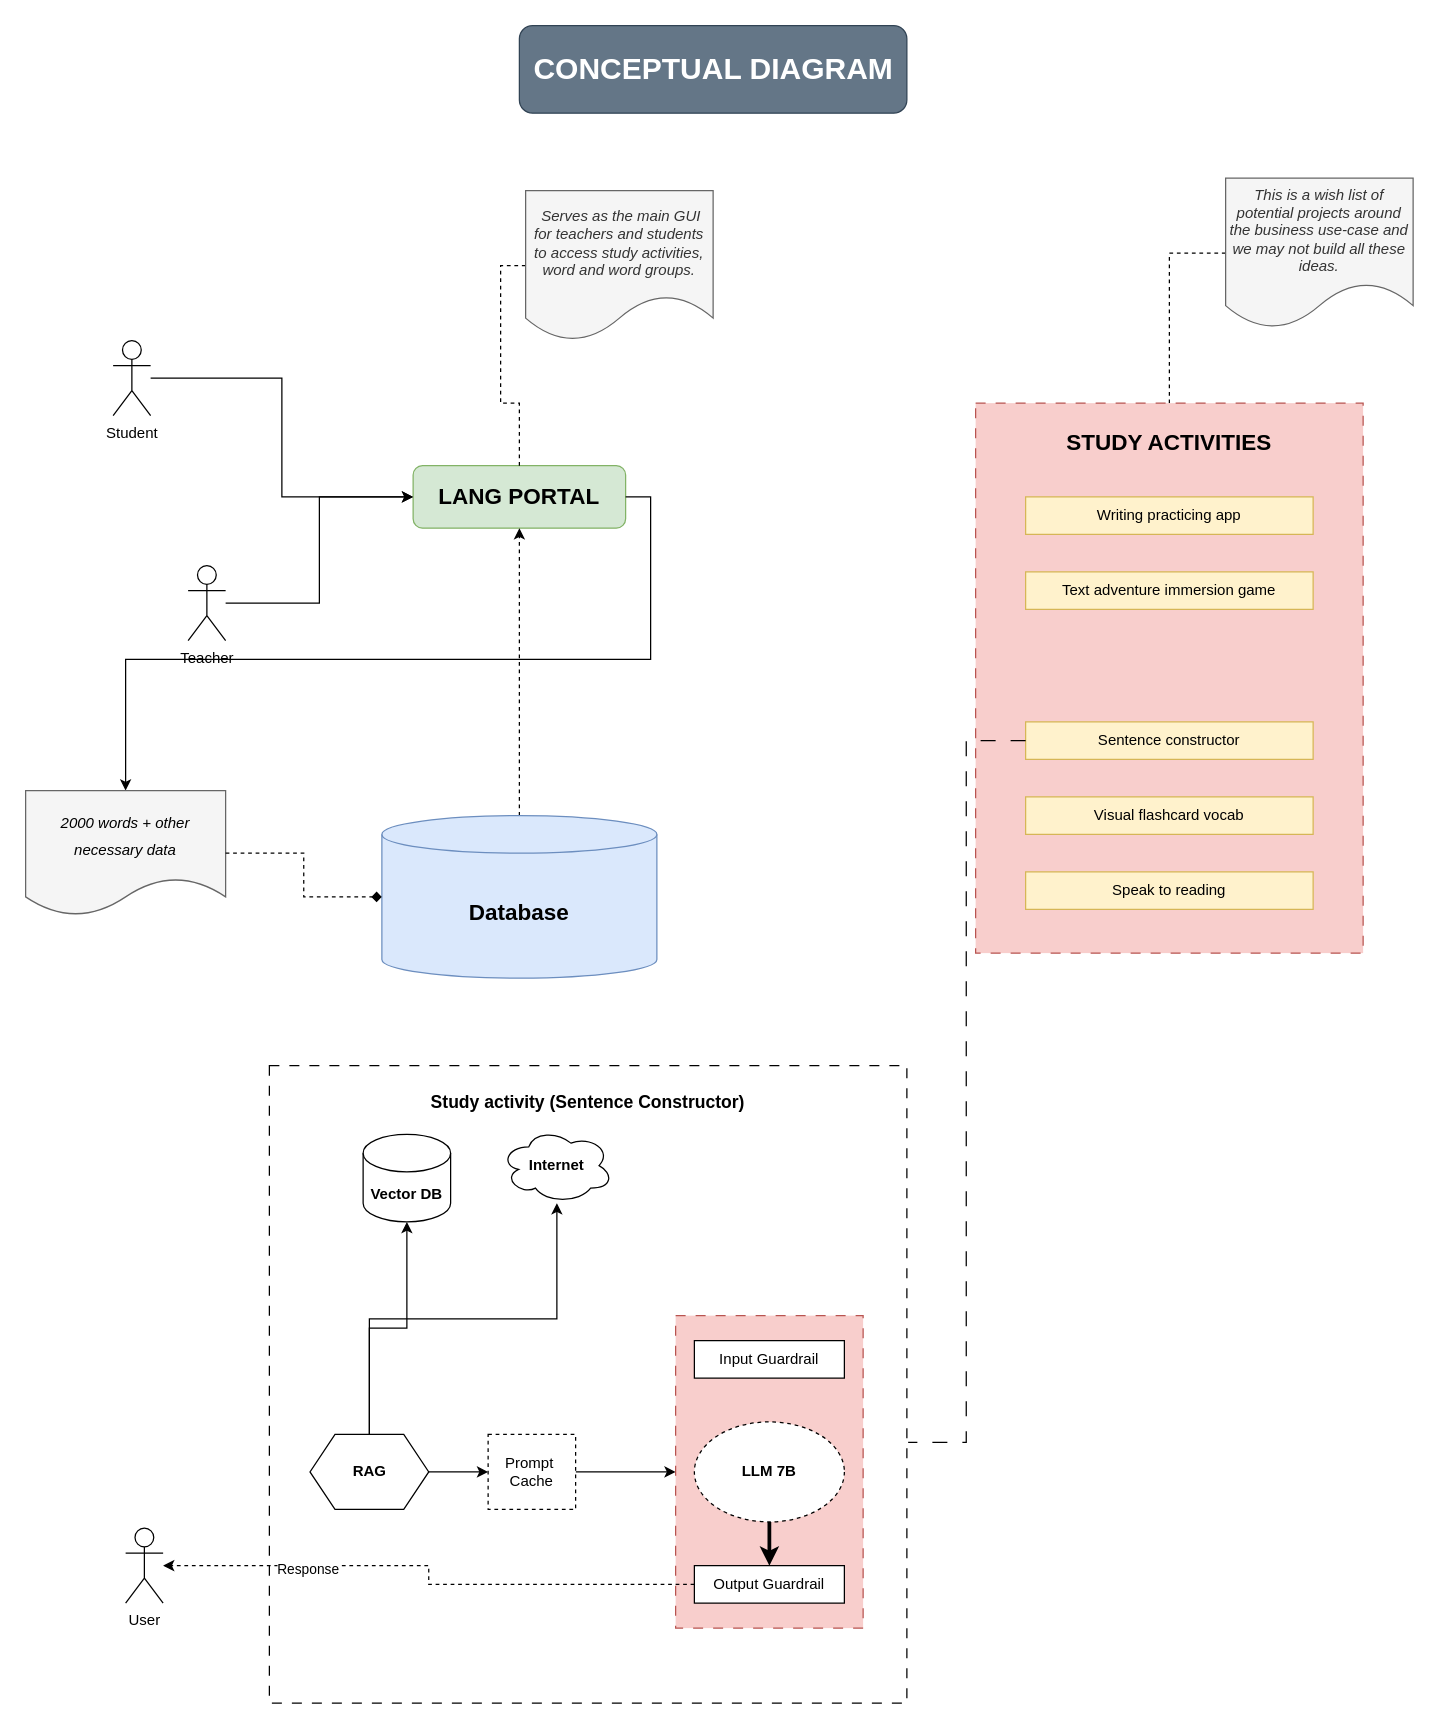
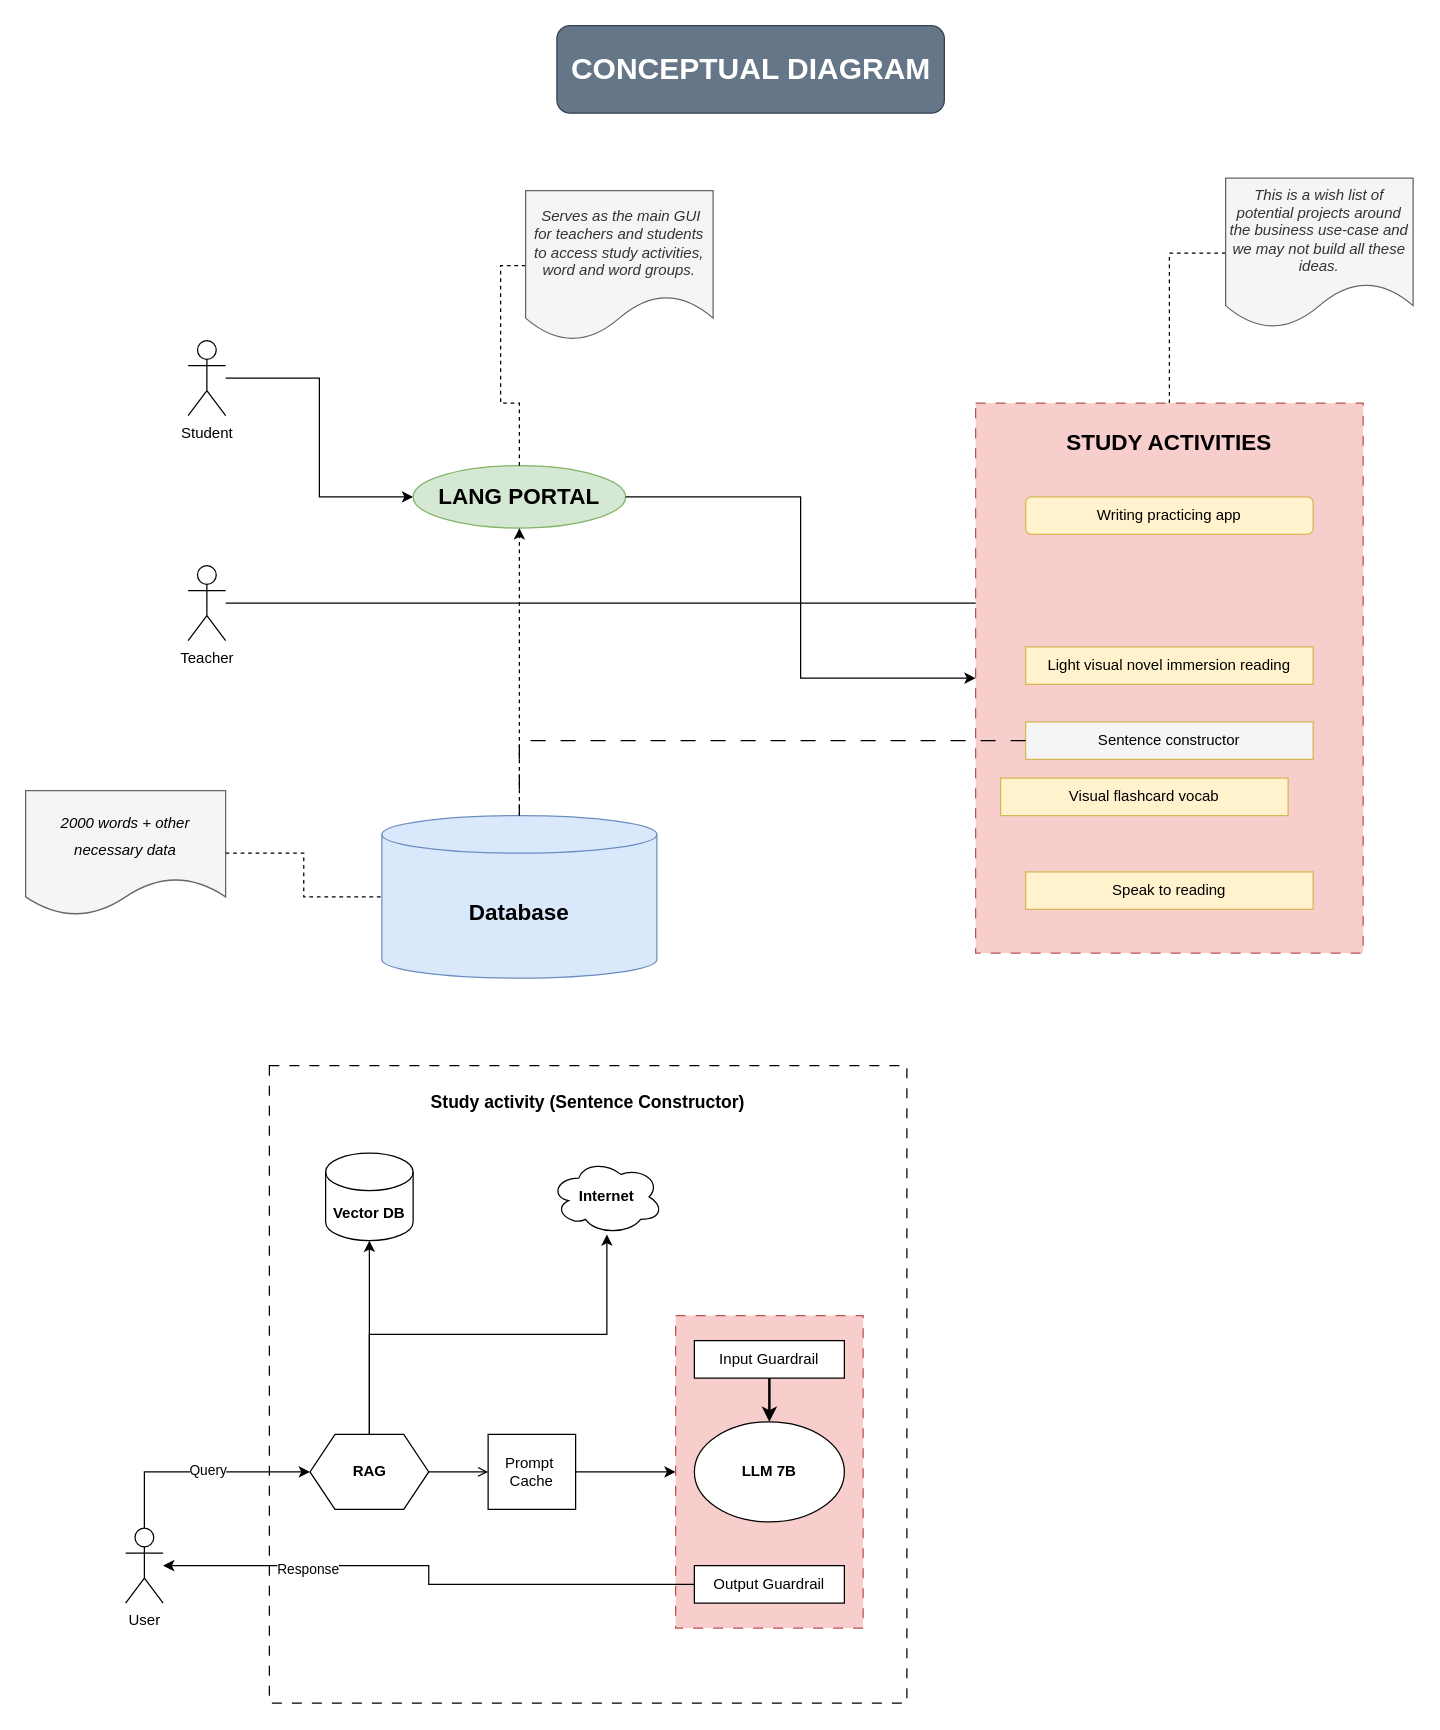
node "CONCEPTUAL DIAGRAM": moved (713, 69) -> (751, 69)
node "Student": moved (132, 378) -> (207, 378)
node "LANG PORTAL": shape rounded rectangle -> ellipse
node "Writing practicing app": shape rectangle -> rounded rectangle
edge "Teacher" -> "LANG PORTAL": now "Teacher" -> "Writing practicing app"
node "Text adventure immersion game": removed
edge "LANG PORTAL" -> "2000 words + other necessary data": now "LANG PORTAL" -> "STUDY ACTIVITIES"
node "Light visual novel immersion reading": added
node "Sentence constructor": fillcolor #fff2cc -> #f5f5f5
node "Visual flashcard vocab": moved (1169, 816) -> (1144, 797)
edge "2000 words + other necessary data" -> "Database": arrowhead diamond -> none
node "Internet": moved (557, 1166) -> (607, 1197)
node "Vector DB": moved (407, 1178) -> (369, 1197)
edge "Input Guardrail" -> "LLM 7B": added
edge "Sentence constructor" -- "Study activity (Sentence Constructor)": now "Sentence constructor" -- "Database"
edge "User" -> "RAG": added, label "Query"
edge "RAG" -> "Prompt Cache": arrowhead classic -> open
node "Prompt Cache": style dashed -> solid
node "LLM 7B": style dashed -> solid
edge "LLM 7B" -> "Output Guardrail": removed
edge "Output Guardrail" -> "User": style dashed -> solid
